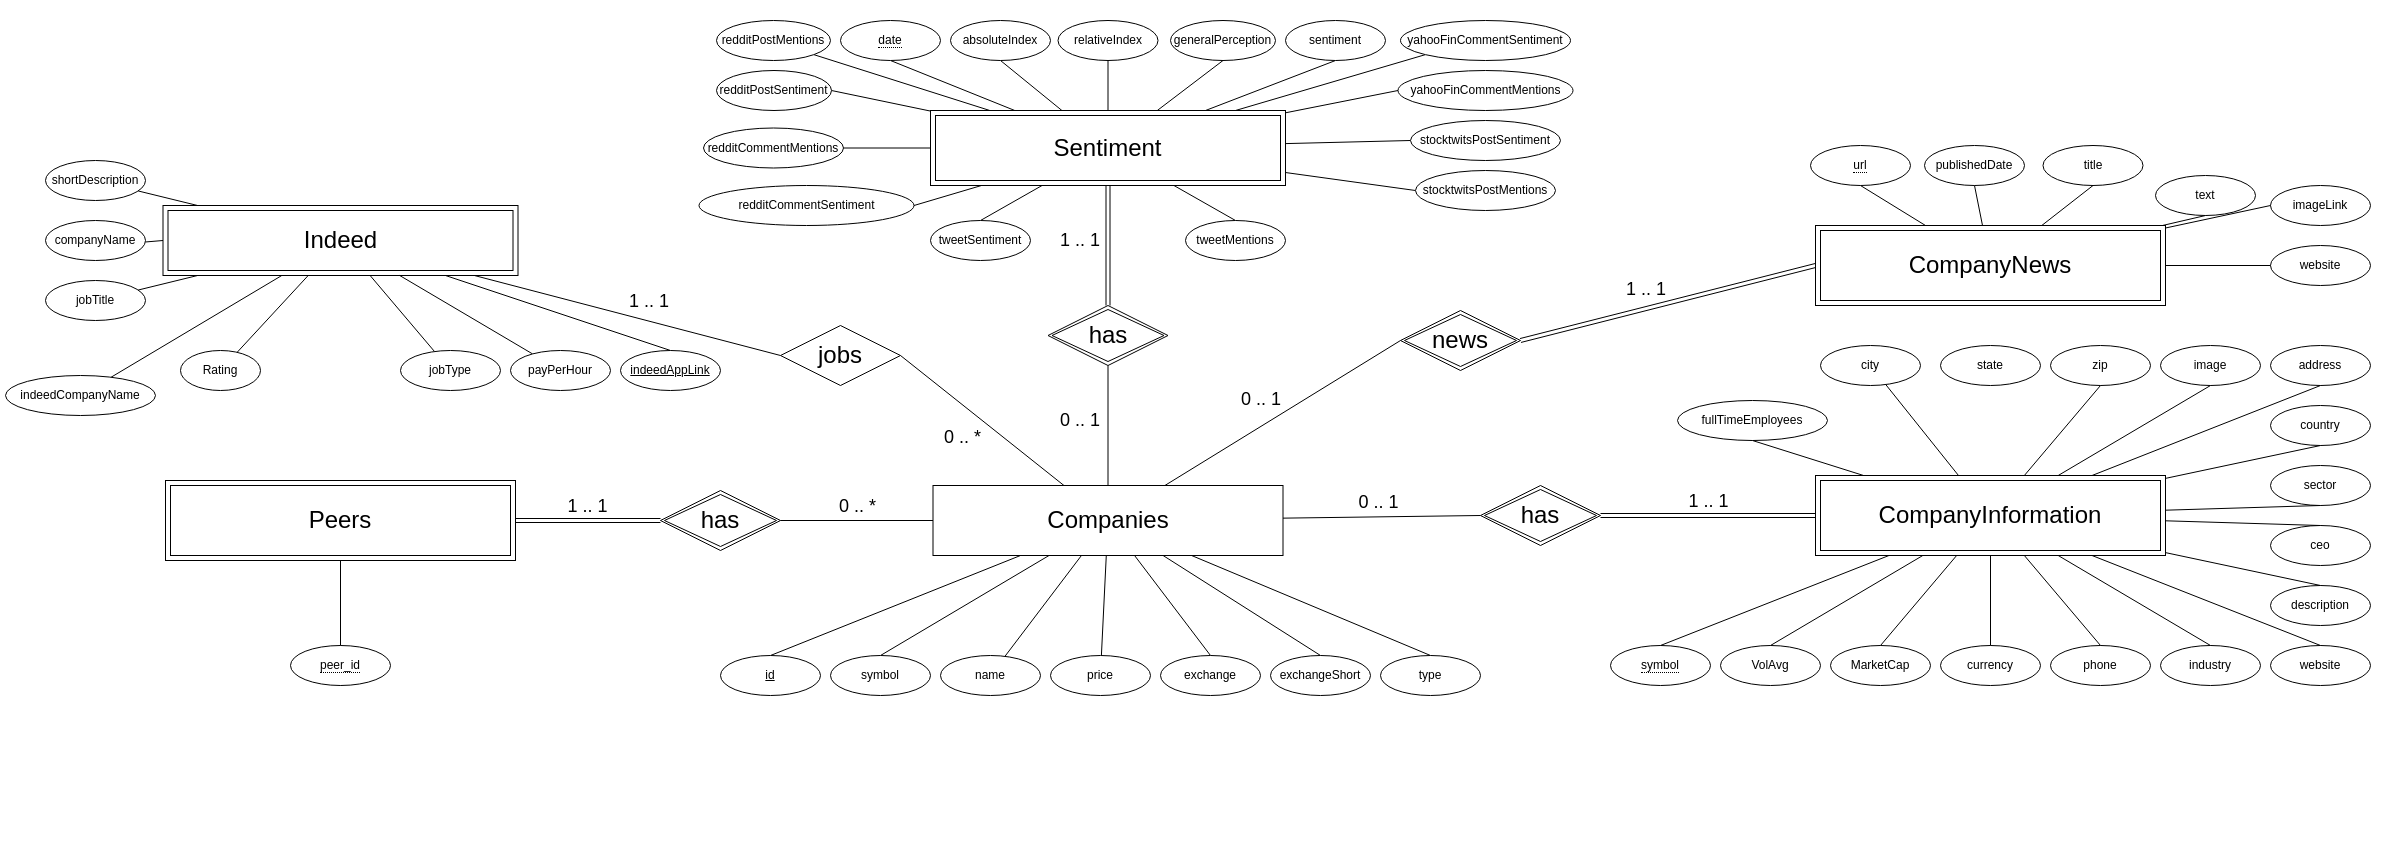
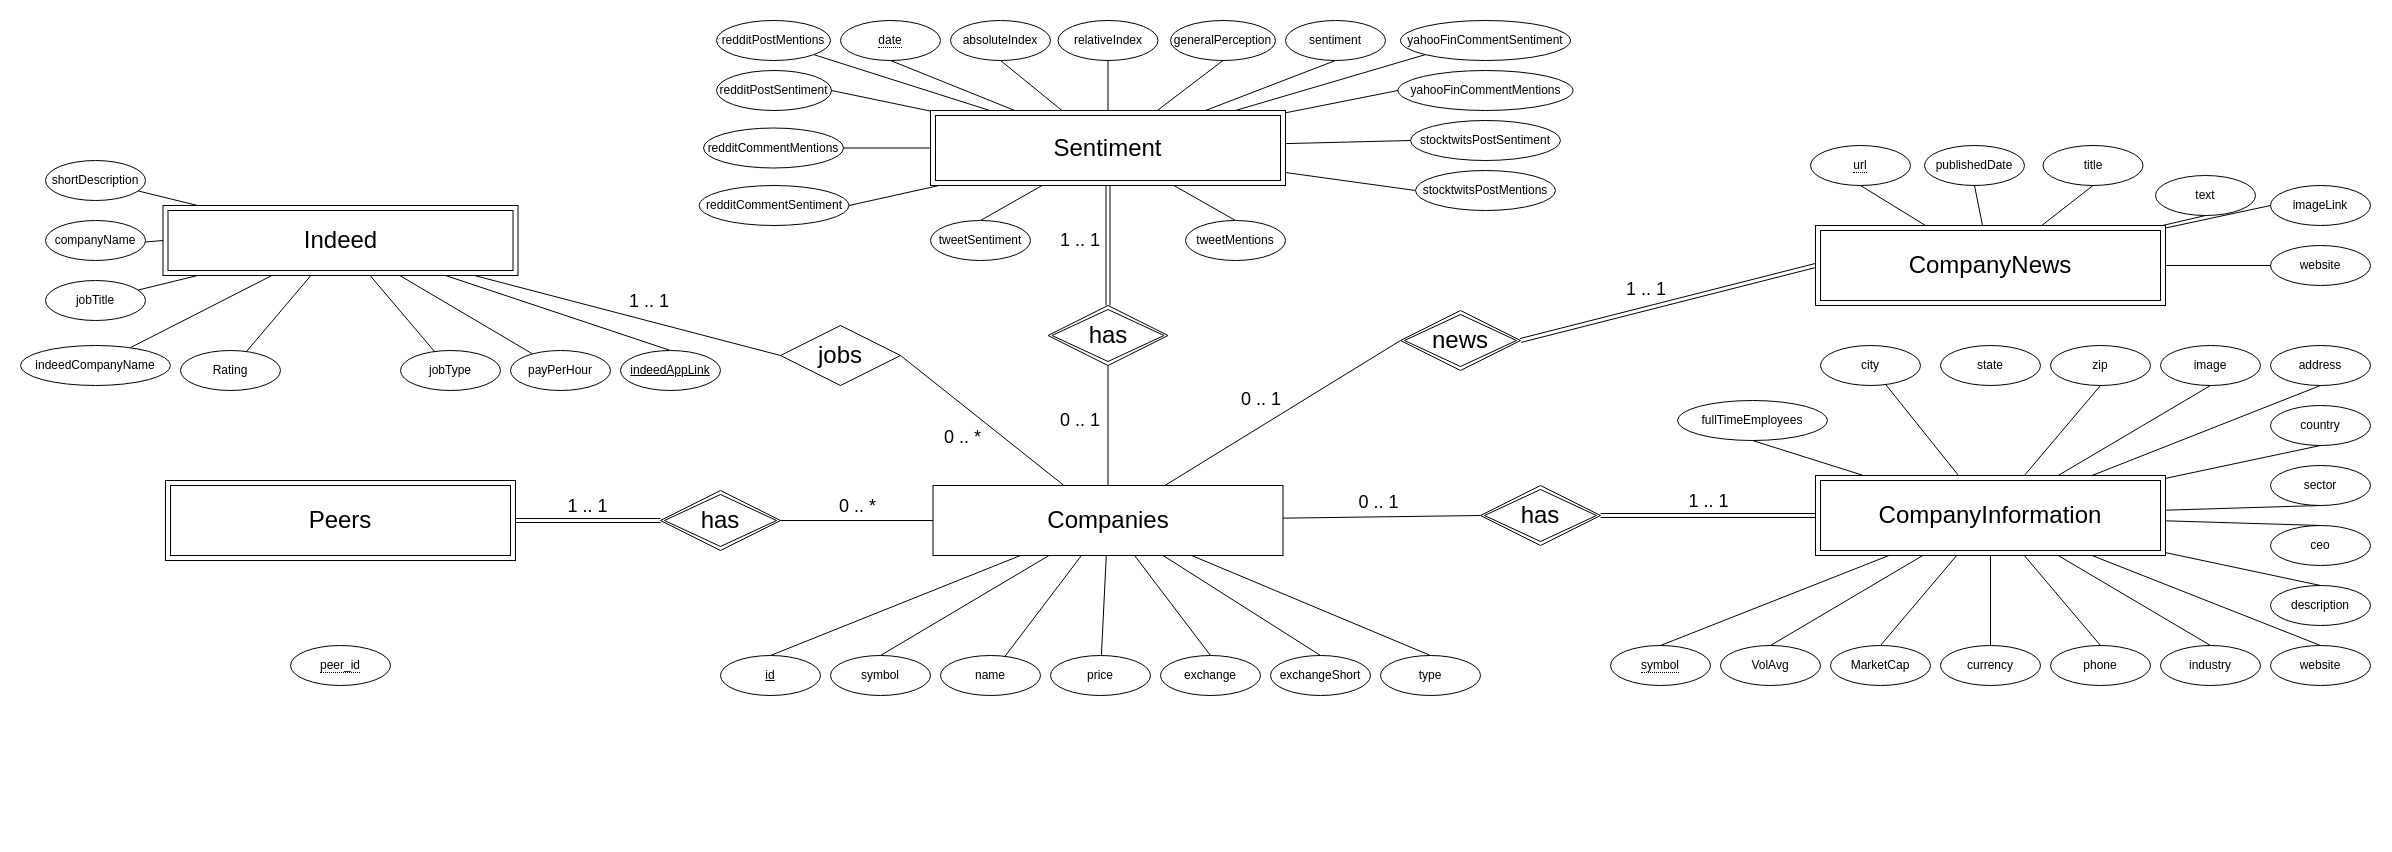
node "redditCommentSentiment": size 215x40 -> 150x40
node "Rating": size 80x40 -> 100x40
node "indeedCompanyName": moved (81, 396) -> (96, 366)
edge "Peers" -- "peer_id": removed
